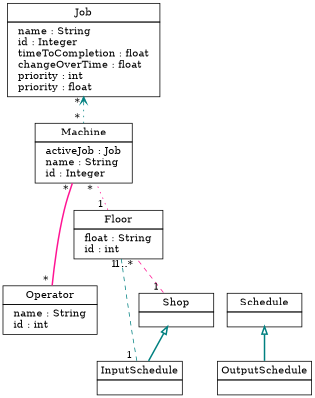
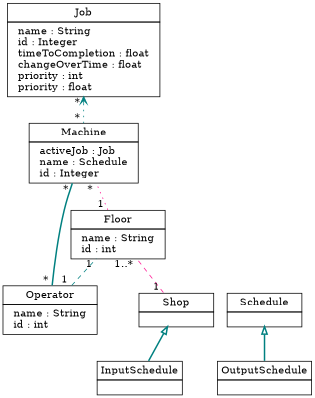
node "Machine": text "name : String" -> "name : Schedule"
edge "Machine" -- "Operator": color deeppink -> teal
node "Floor": text "float : String" -> "name : String"
edge "Floor" -- "InputSchedule": now "Floor" -- "Operator"
